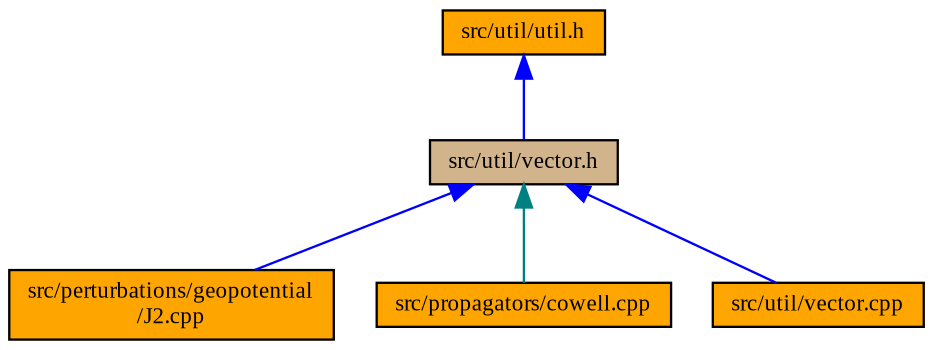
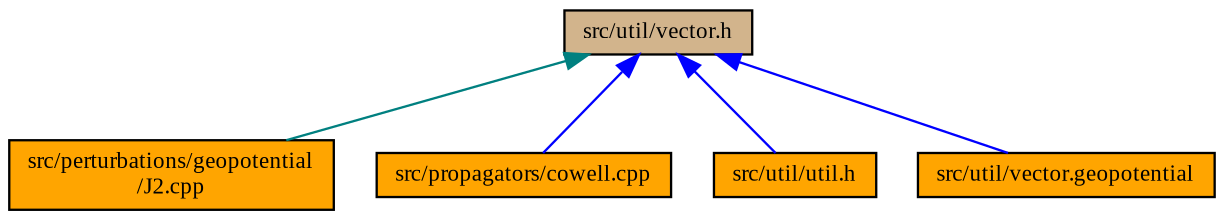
edge "src/util/vector.h" -> "src/util/util.h": reversed
edge "src/perturbations/geopotential /J2.cpp" -> "src/util/vector.h": color blue -> teal
edge "src/propagators/cowell.cpp" -> "src/util/vector.h": color teal -> blue
node "src/util/vector.cpp": label "src/util/vector.cpp" -> "src/util/vector.geopotential"
